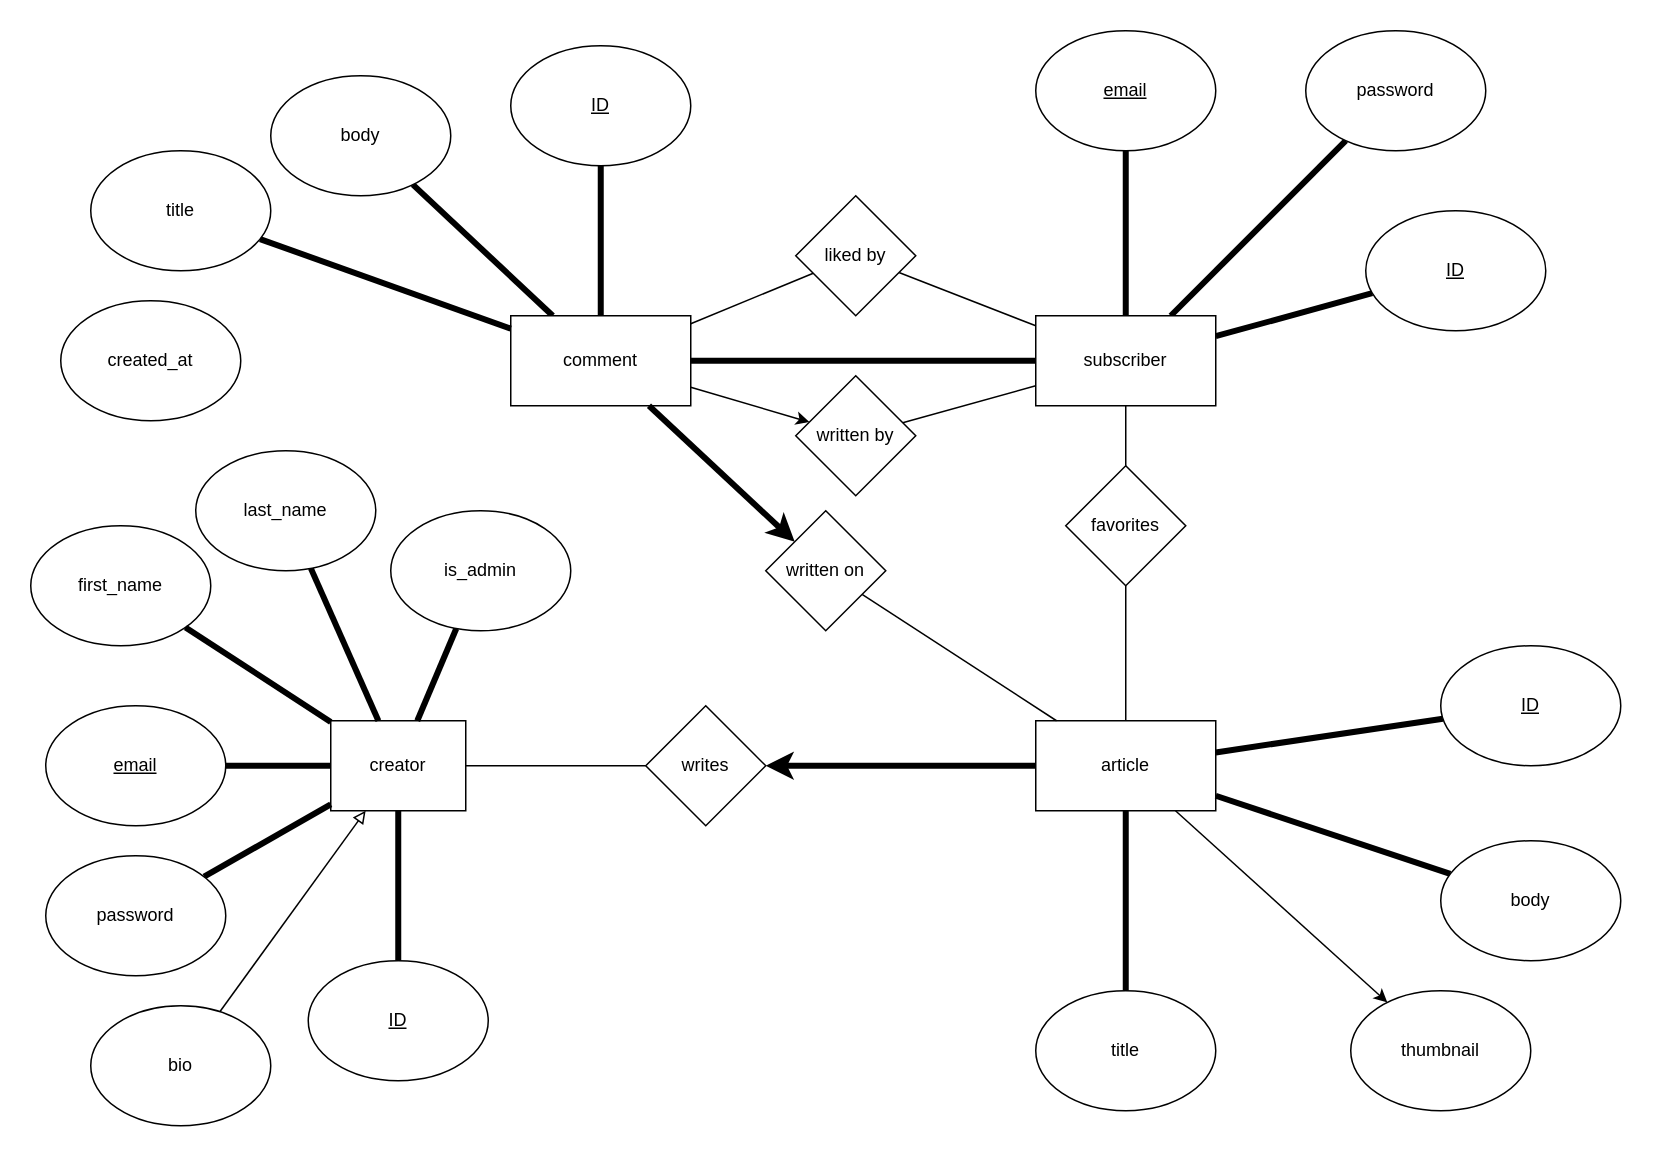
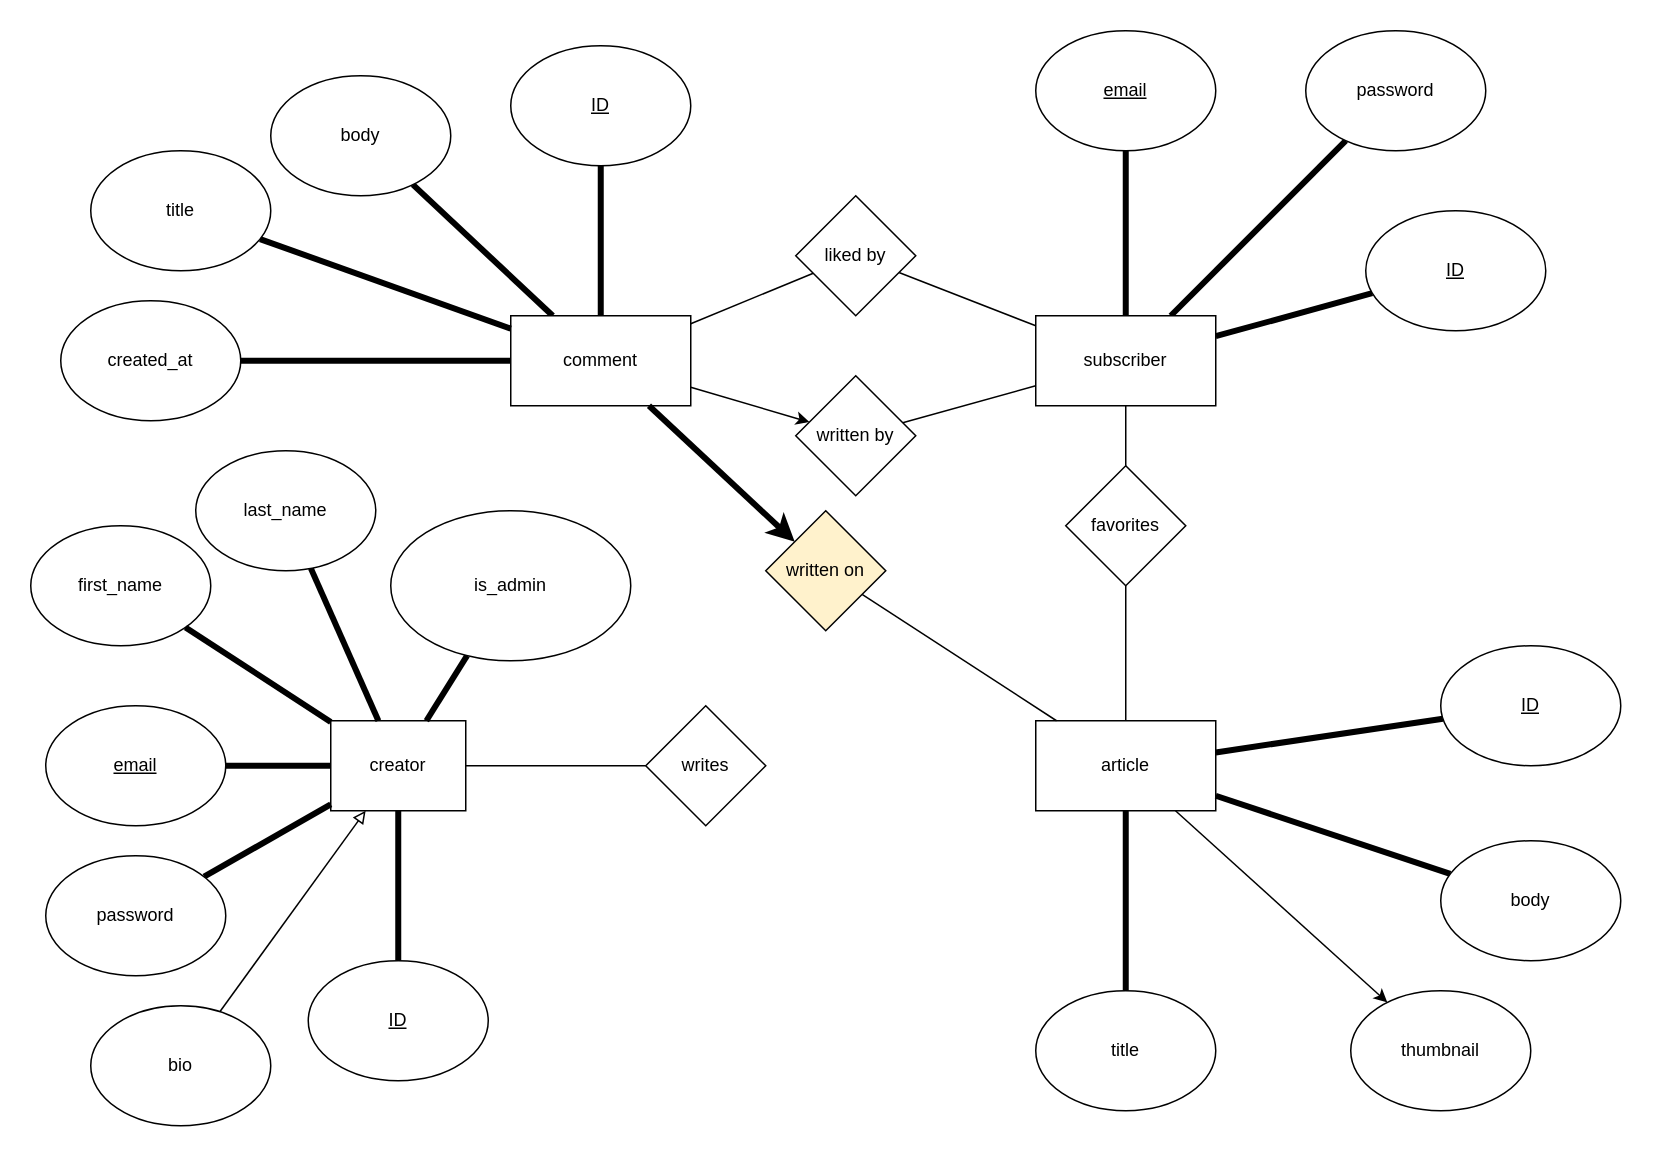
edge "comment" -- "subscriber": now "comment" -- "created_at"
node "is_admin": size 180x120 -> 240x150
node "written on": fillcolor #ffffff -> #fff2cc
edge "article" -> "writes": removed
